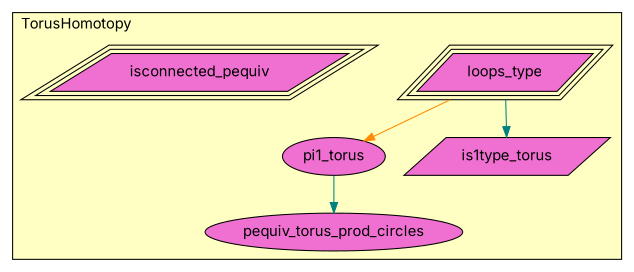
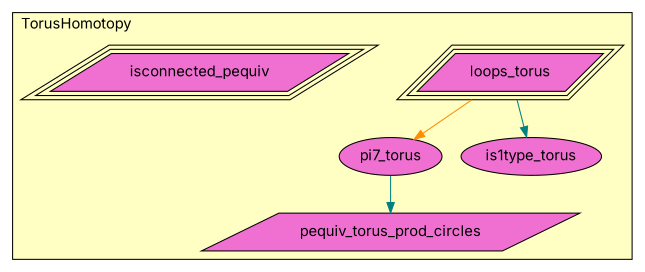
node "loops_type": label "loops_type" -> "loops_torus"
node "pi1_torus": label "pi1_torus" -> "pi7_torus"
node "is1type_torus": shape parallelogram -> ellipse
node "pequiv_torus_prod_circles": shape ellipse -> parallelogram
